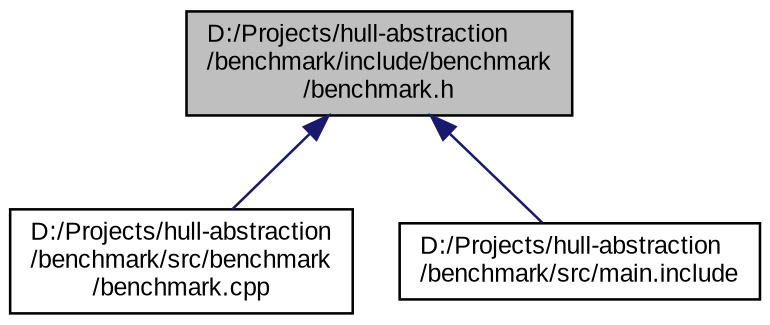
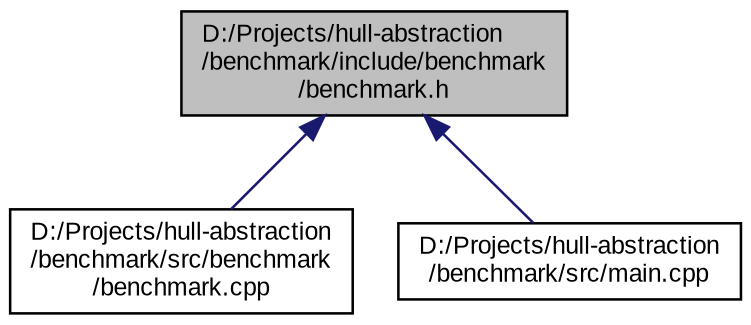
node "D:/Projects/hull-abstraction /benchmark/src/main.include": label "D:/Projects/hull-abstraction /benchmark/src/main.include" -> "D:/Projects/hull-abstraction /benchmark/src/main.cpp"
